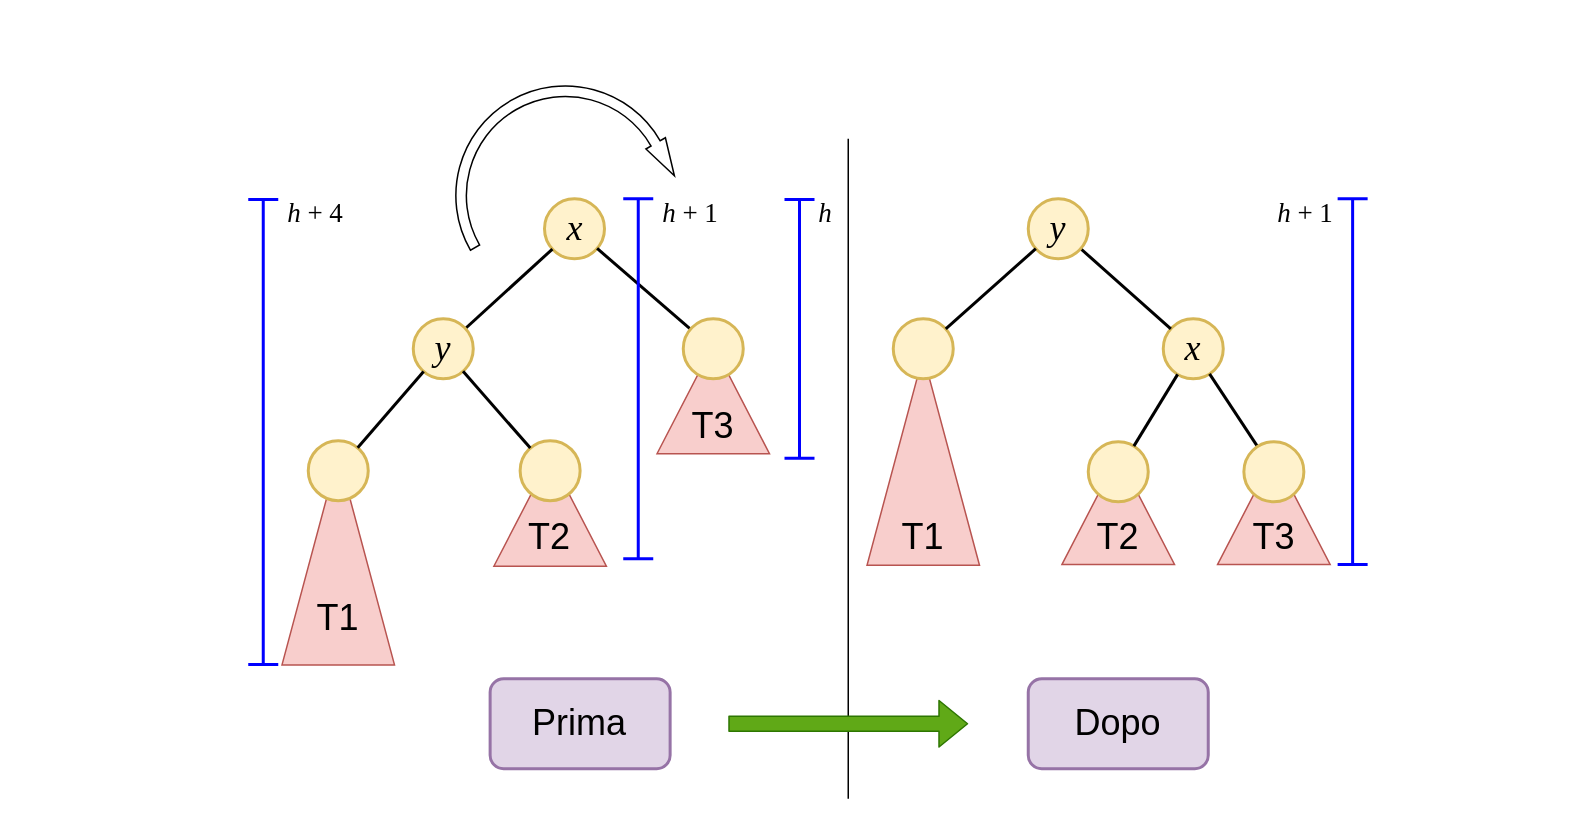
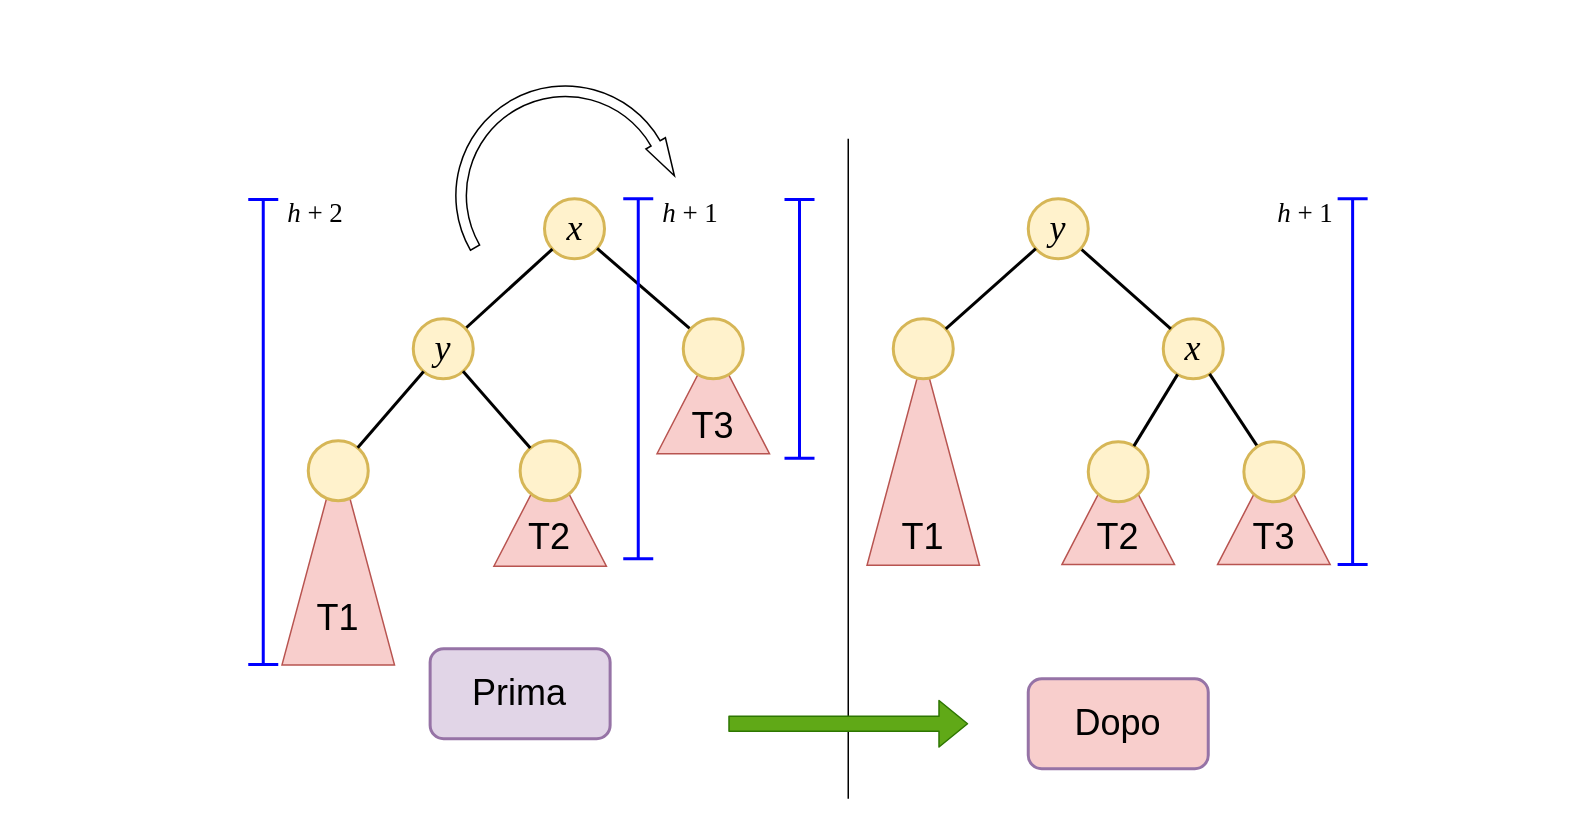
node "h + 4": label "h + 4" -> "h + 2"
node "h": removed
node "Prima": moved (580, 724) -> (520, 694)
node "Dopo": fillcolor #e1d5e7 -> #f8cecc
